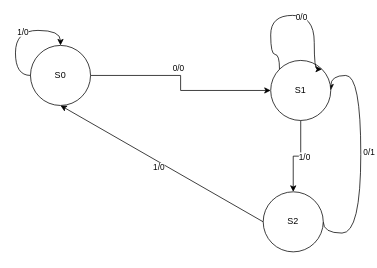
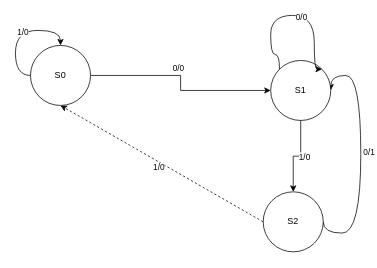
edge "S2" -> "S0": style solid -> dashed
